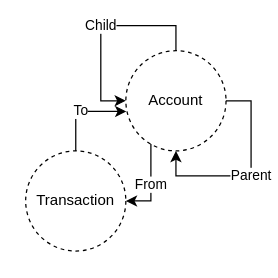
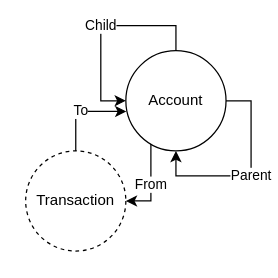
node "Account": style dashed -> solid
